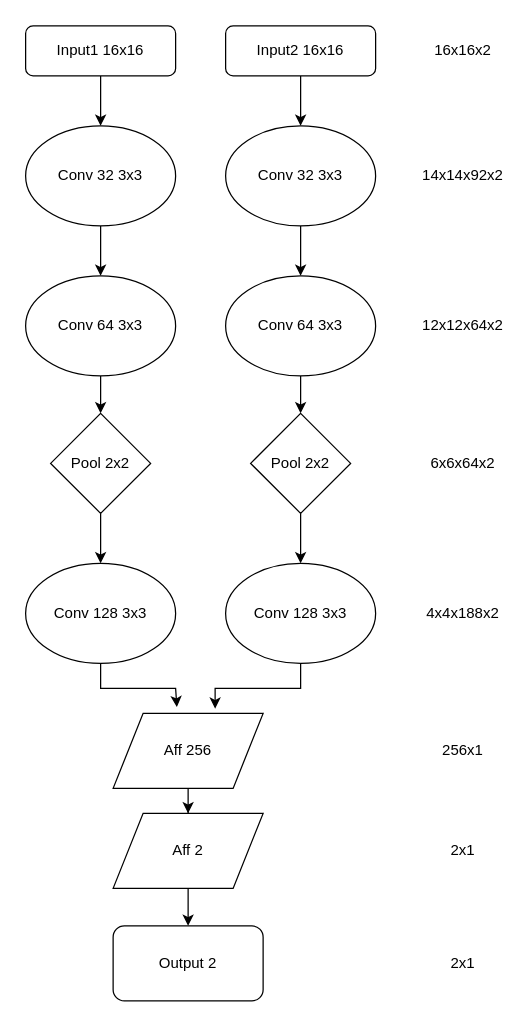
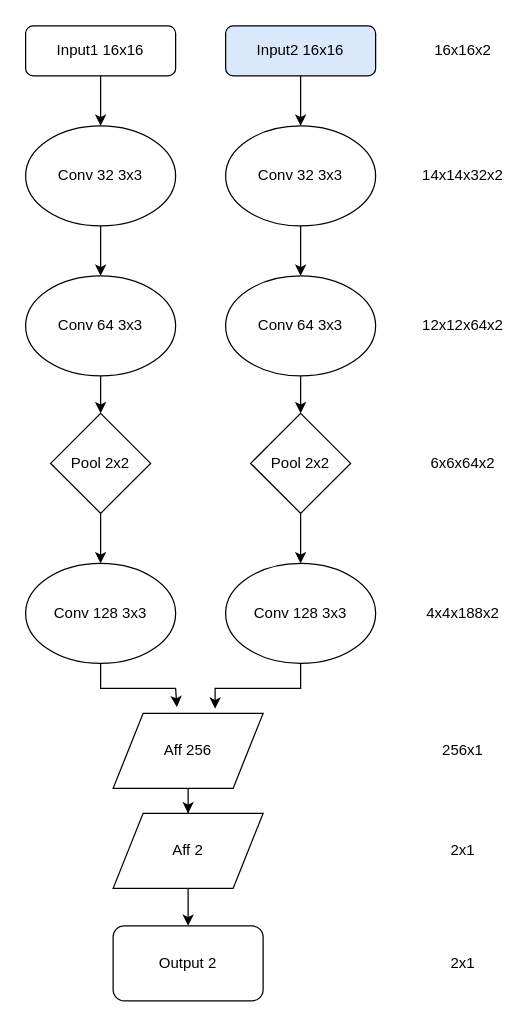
node "Input2 16x16": fillcolor #ffffff -> #dae8fc
node "14x14x92x2": label "14x14x92x2" -> "14x14x32x2"
